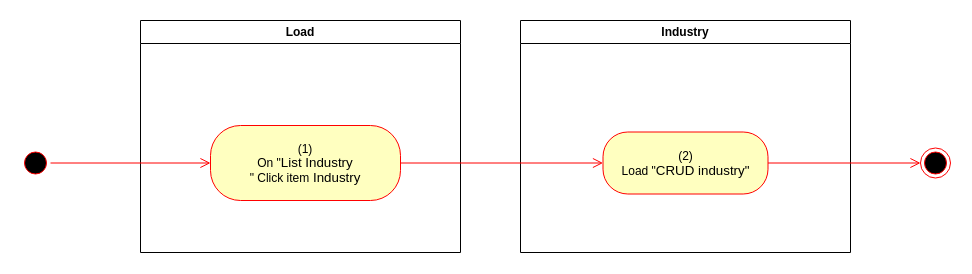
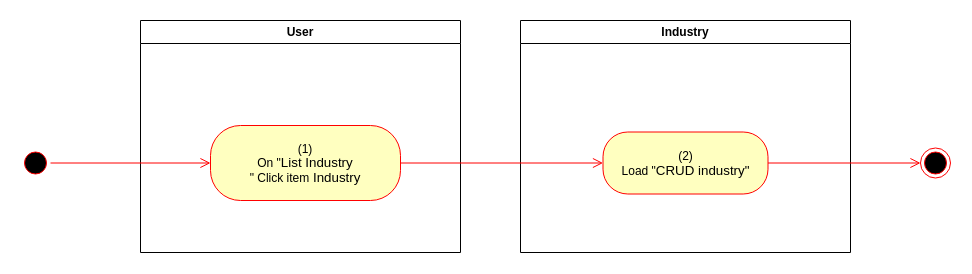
node "Load": label "Load" -> "User"
